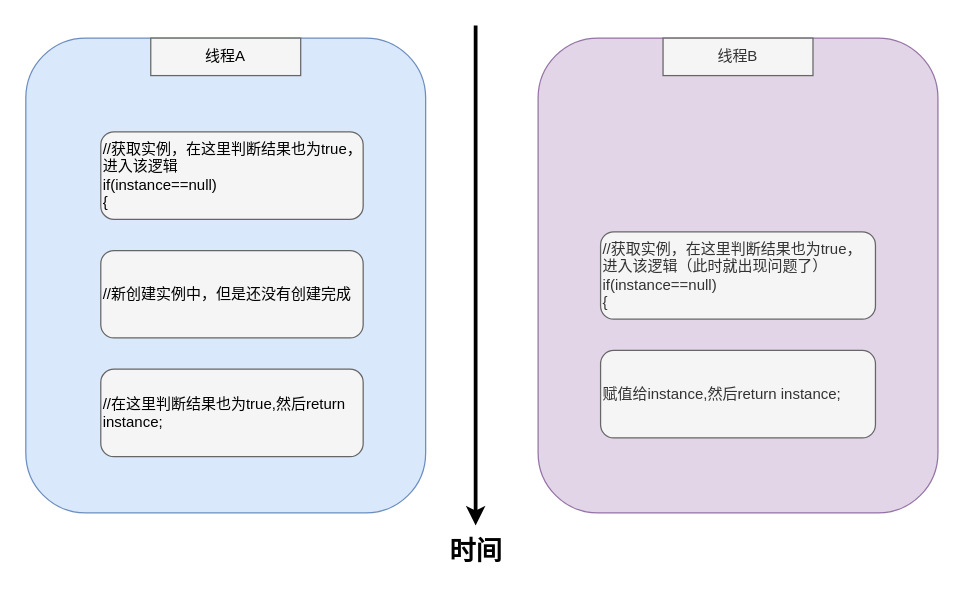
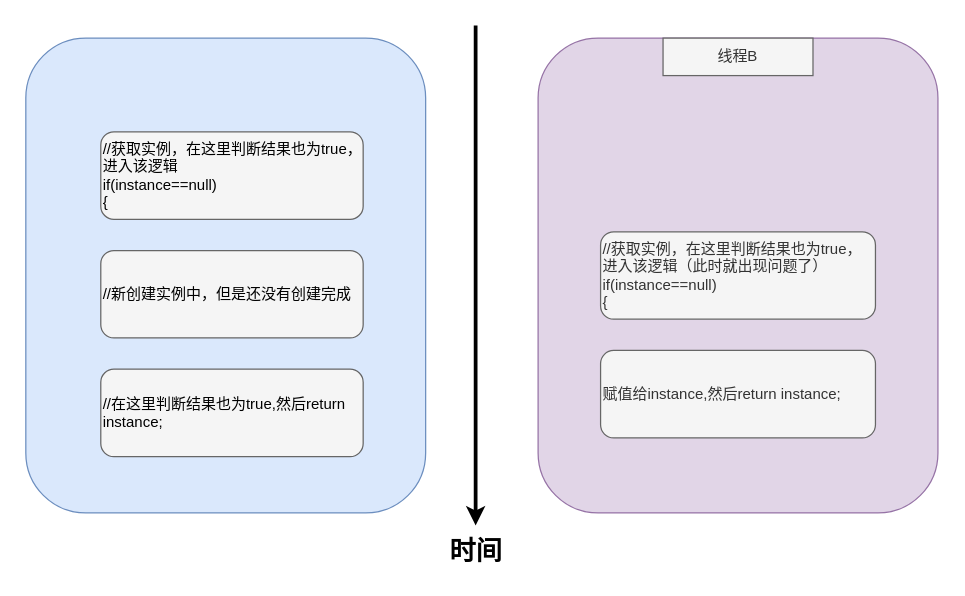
node "线程A": removed
